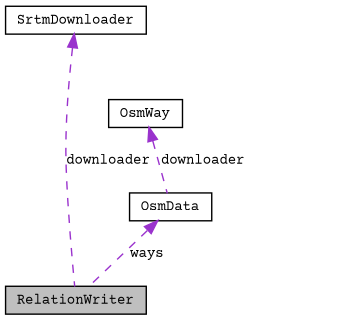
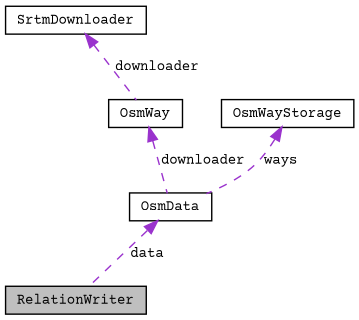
node "OsmWayStorage": added
edge "RelationWriter" -> "SrtmDownloader": now "OsmWay" -> "SrtmDownloader"
edge "RelationWriter" -> "OsmData": label "ways" -> "data"
